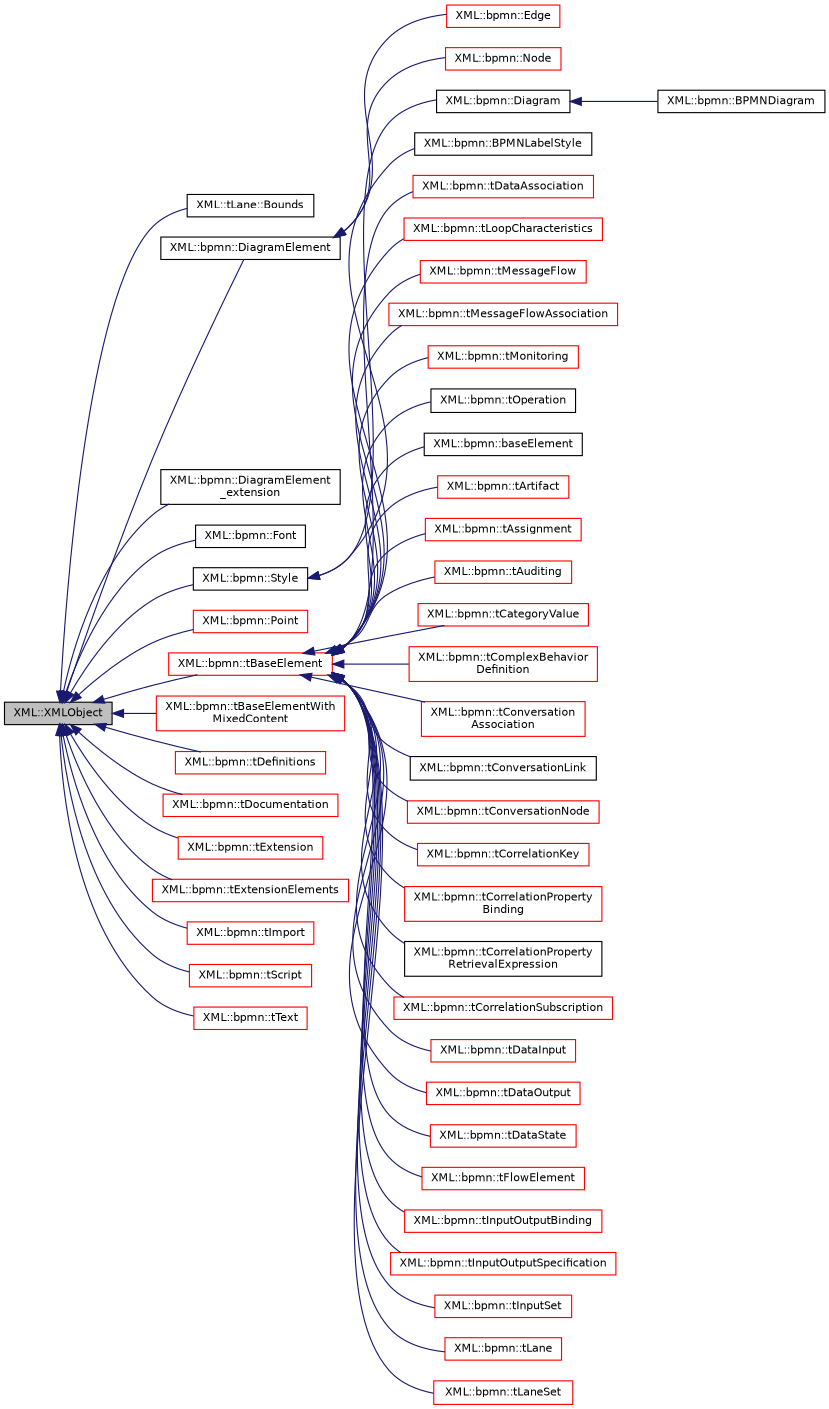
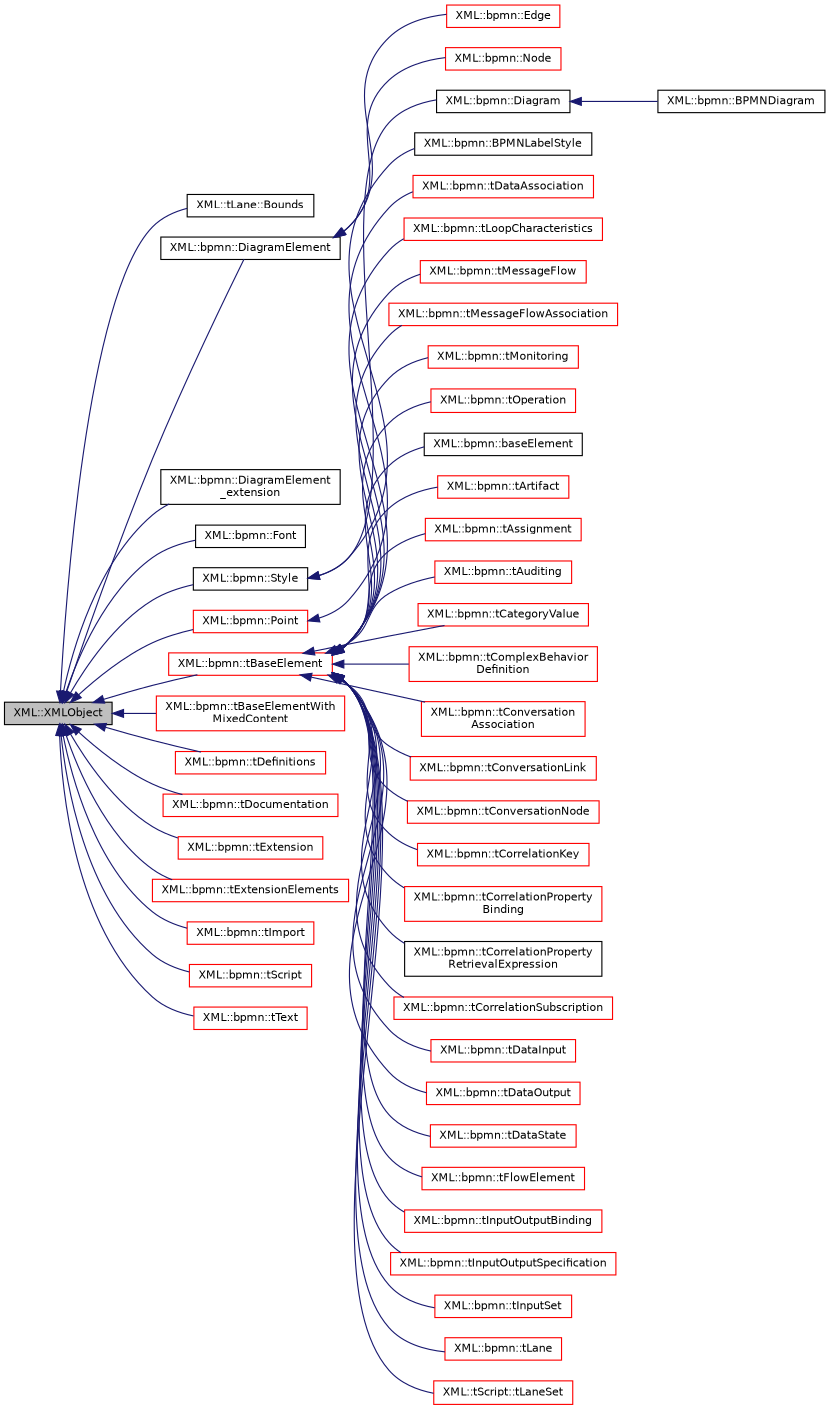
node "XML::bpmn::tOperation": color black -> red
edge "XML::bpmn::tDataAssociation" -> "XML::bpmn::tBaseElement": now "XML::bpmn::tDataAssociation" -> "XML::bpmn::Point"
node "XML::bpmn::tConversationLink": color black -> red
node "XML::bpmn::tLaneSet": label "XML::bpmn::tLaneSet" -> "XML::tScript::tLaneSet"
